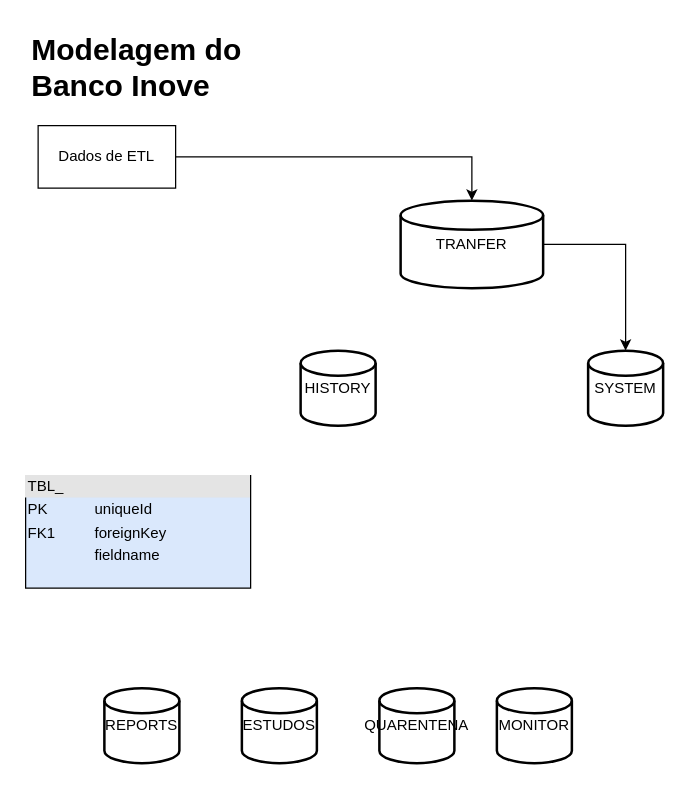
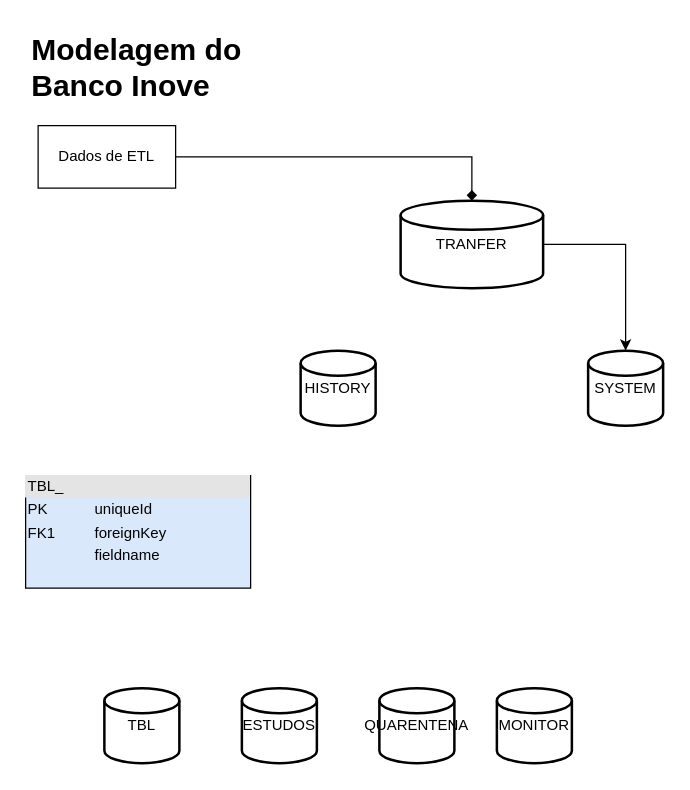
edge "Dados de ETL" -> "TRANFER": arrowhead classic -> diamond
node "REPORTS": label "REPORTS" -> "TBL"
